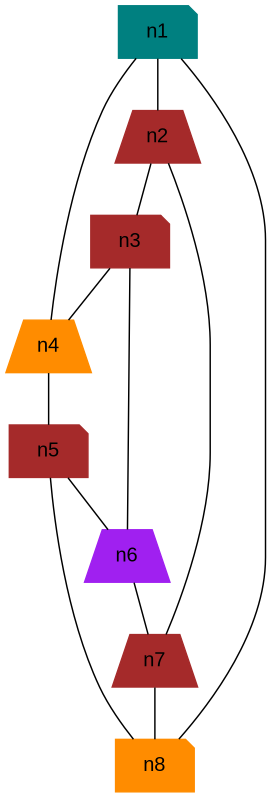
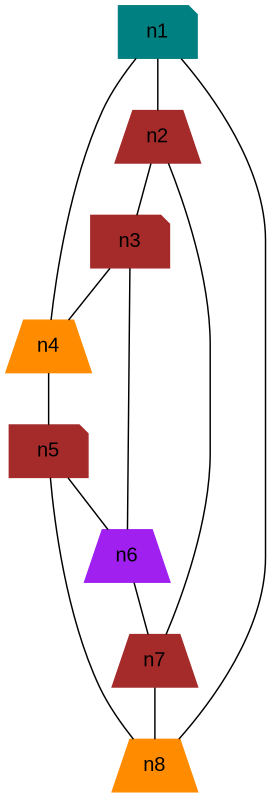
node "n8": shape note -> trapezium
